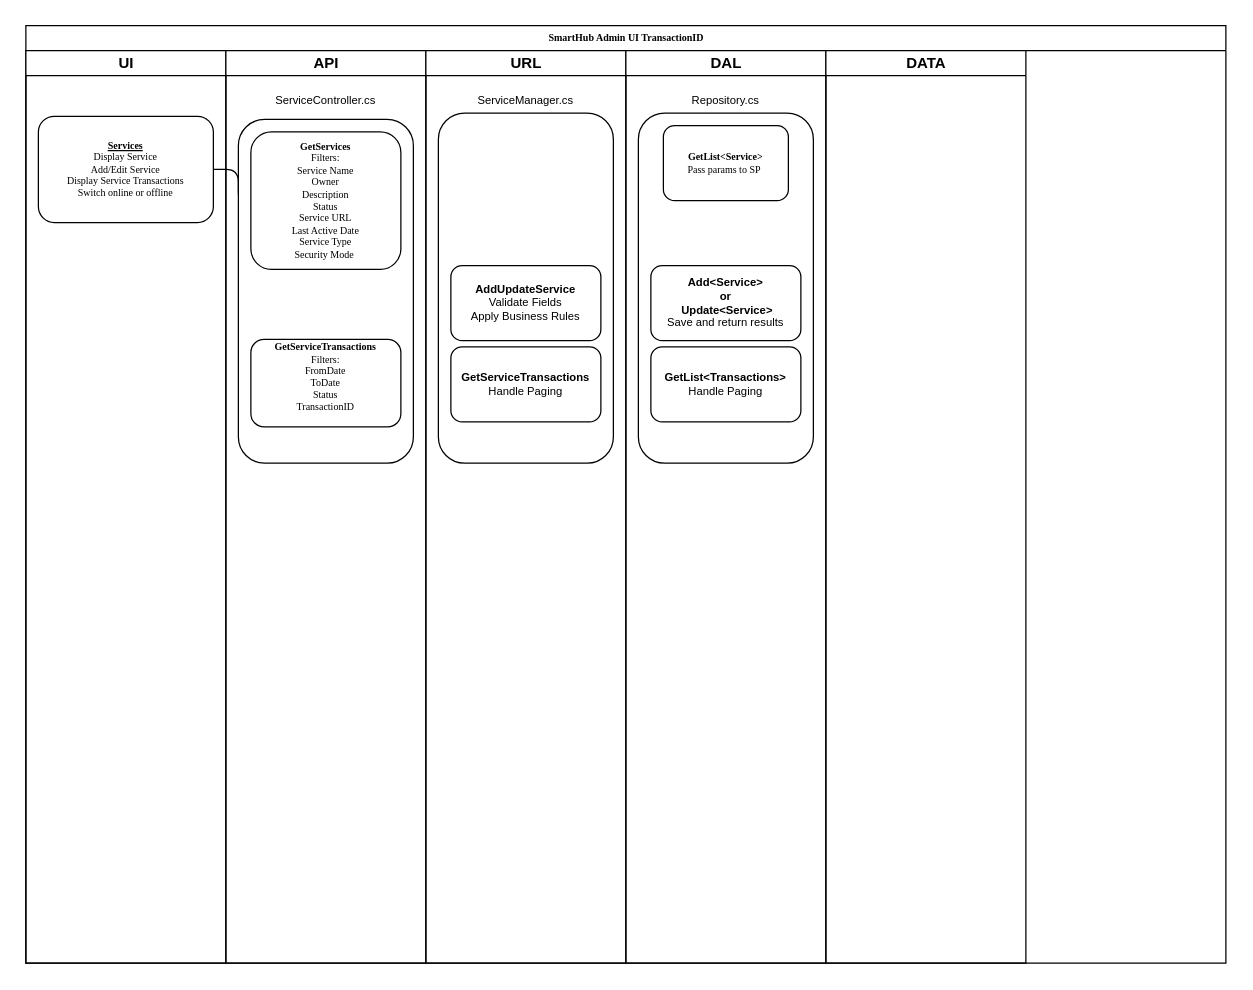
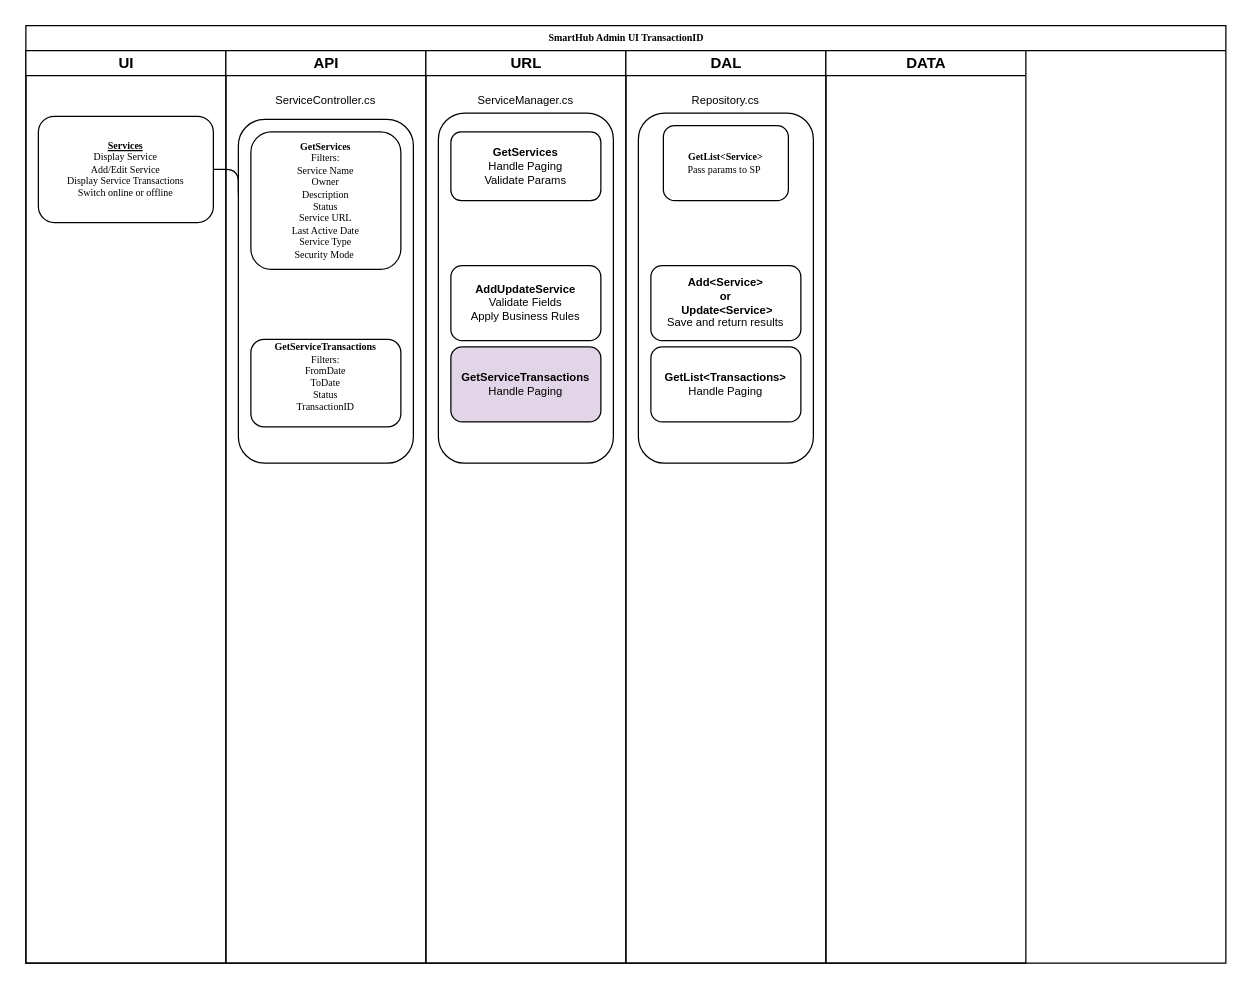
node "GetServices Handle Paging Validate Params": added
node "GetServiceTransactions Handle Paging": fillcolor #ffffff -> #e1d5e7
